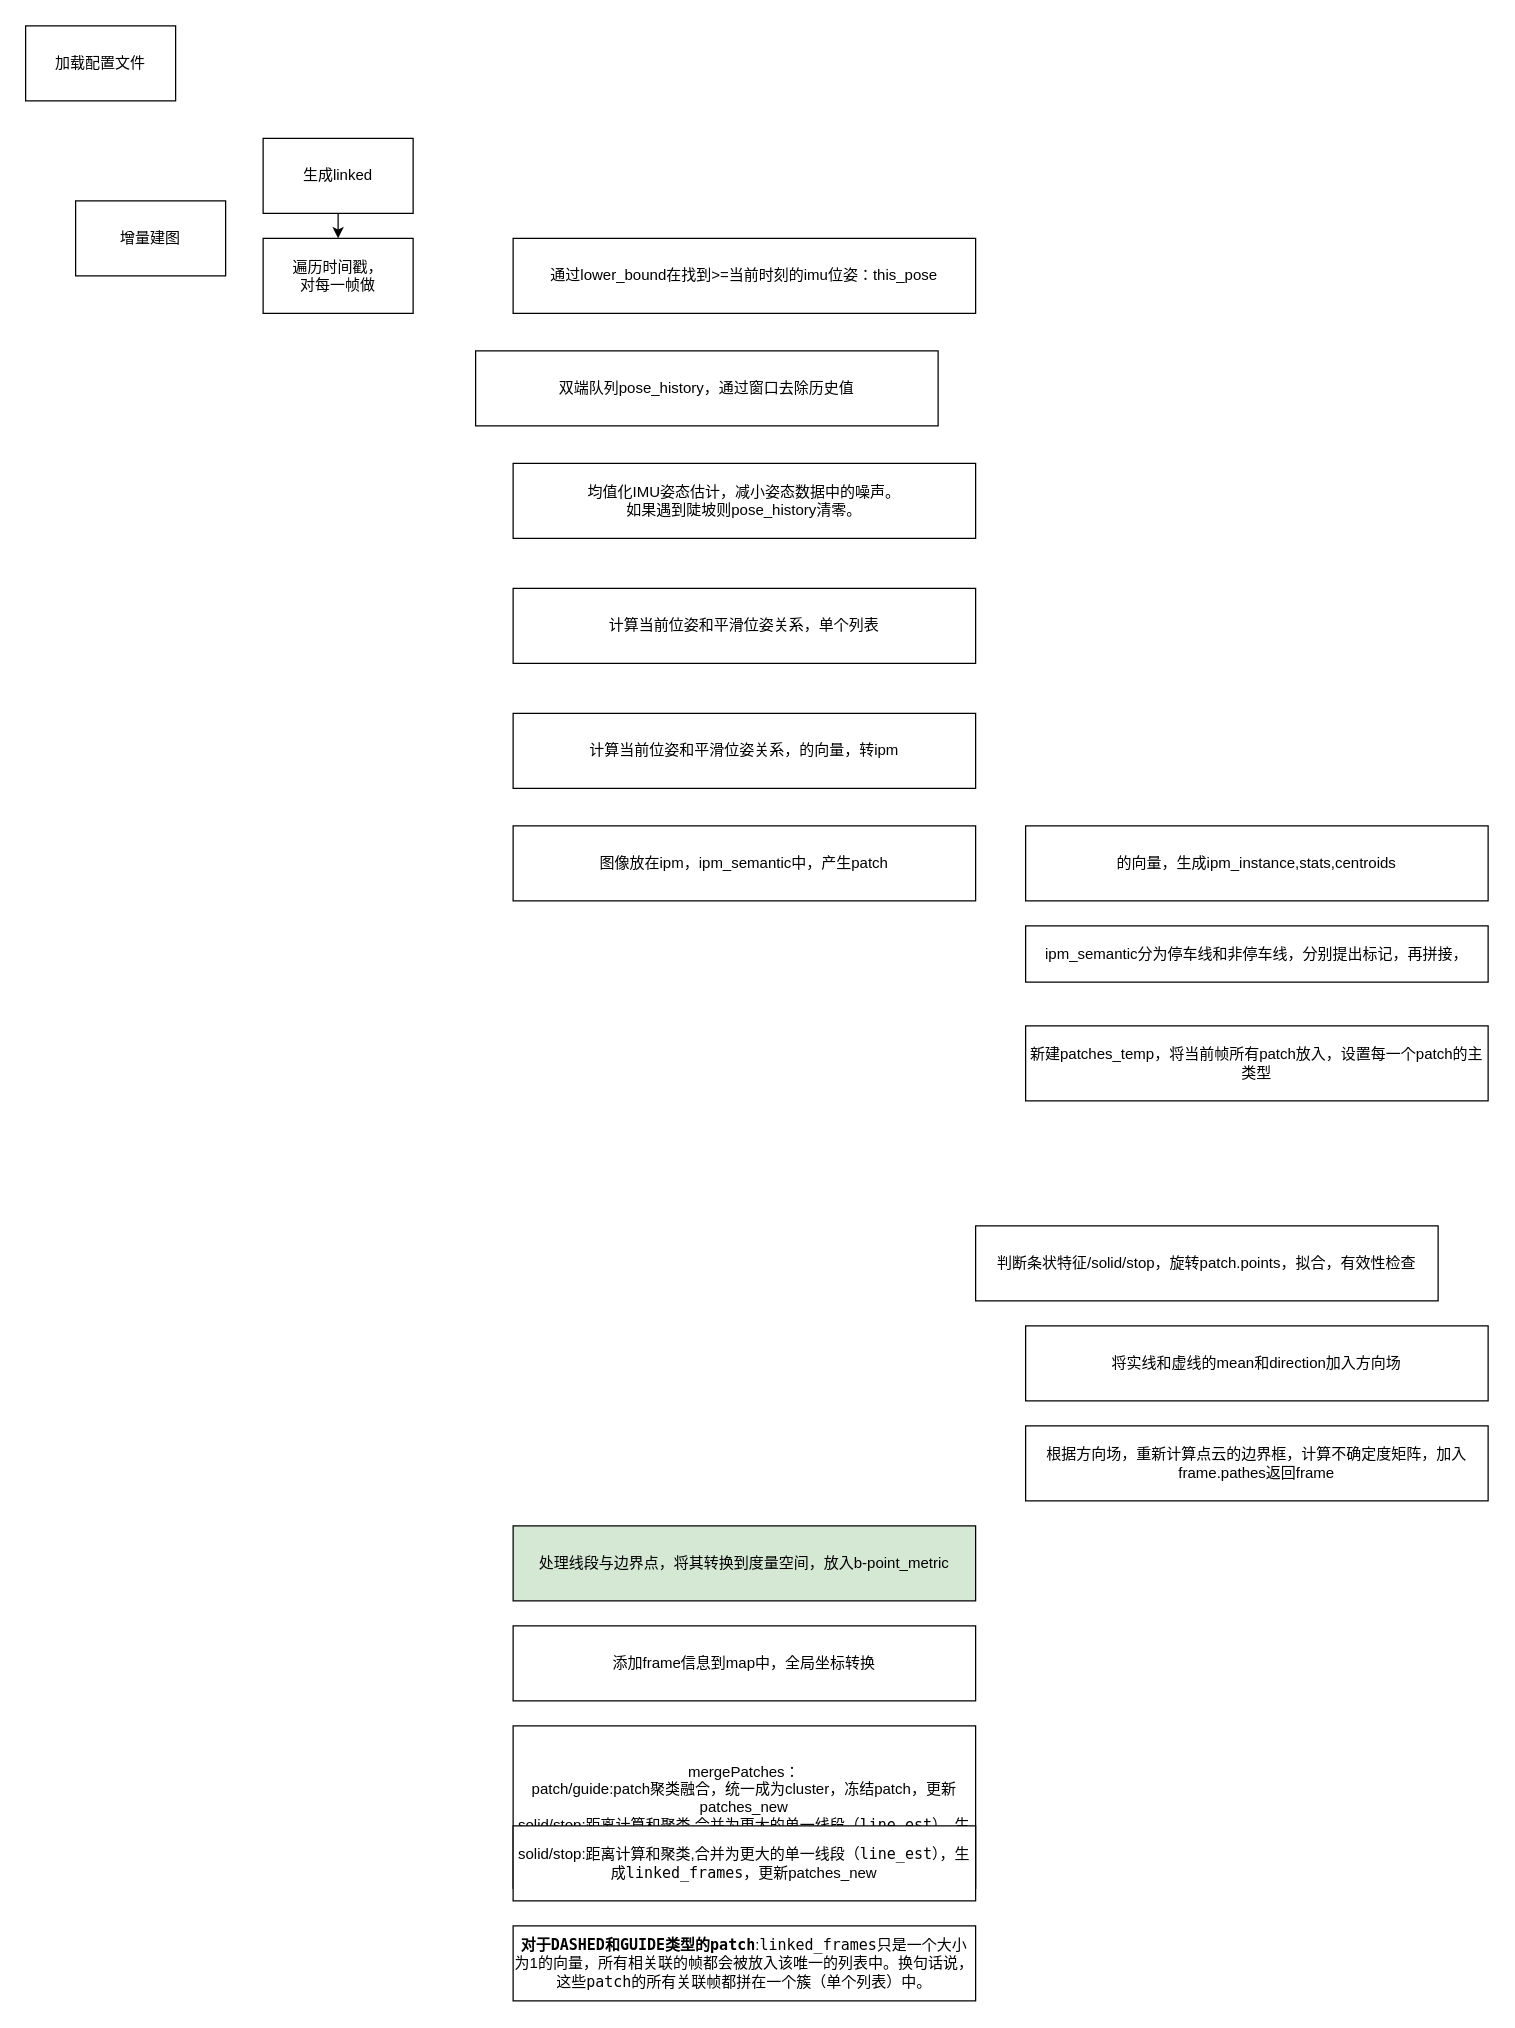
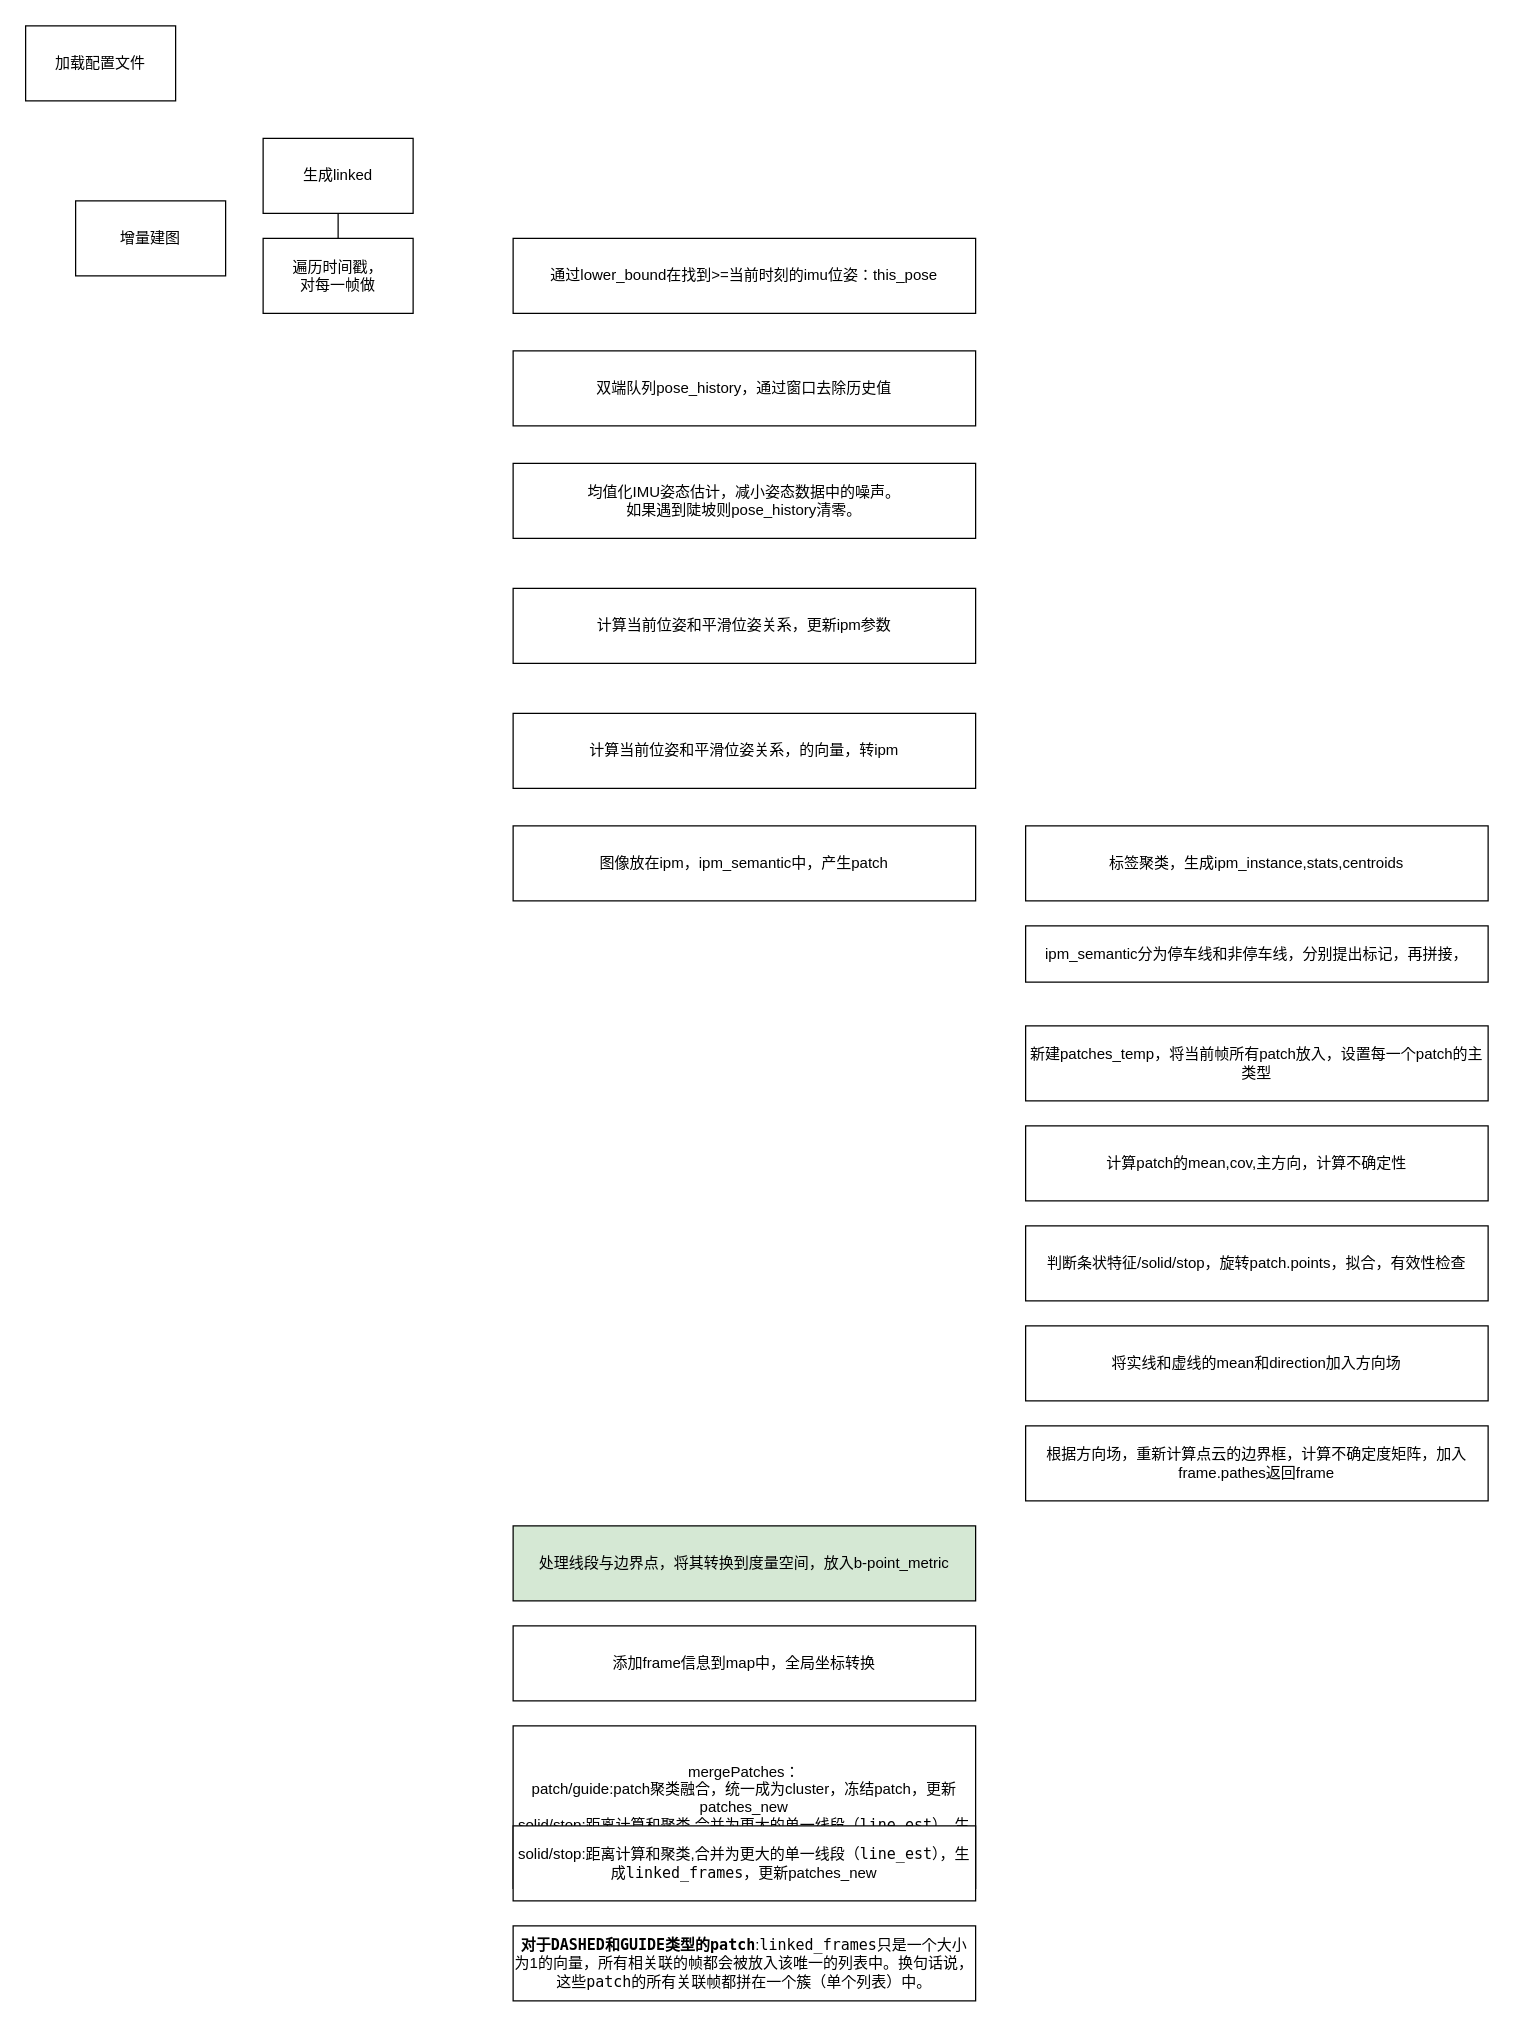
edge "生成linked" -> "遍历时间戳， 对每一帧做": arrowhead classic -> none
node "双端队列pose_history，通过窗口去除历史值": moved (707, 388) -> (744, 388)
node "计算当前位姿和平滑位姿关系，单个列表": label "计算当前位姿和平滑位姿关系，单个列表" -> "计算当前位姿和平滑位姿关系，更新ipm参数"
node "的向量，生成ipm_instance,stats,centroids": label "的向量，生成ipm_instance,stats,centroids" -> "标签聚类，生成ipm_instance,stats,centroids"
node "计算patch的mean,cov,主方向，计算不确定性": added
node "判断条状特征/solid/stop，旋转patch.points，拟合，有效性检查": moved (1207, 1263) -> (1257, 1263)
